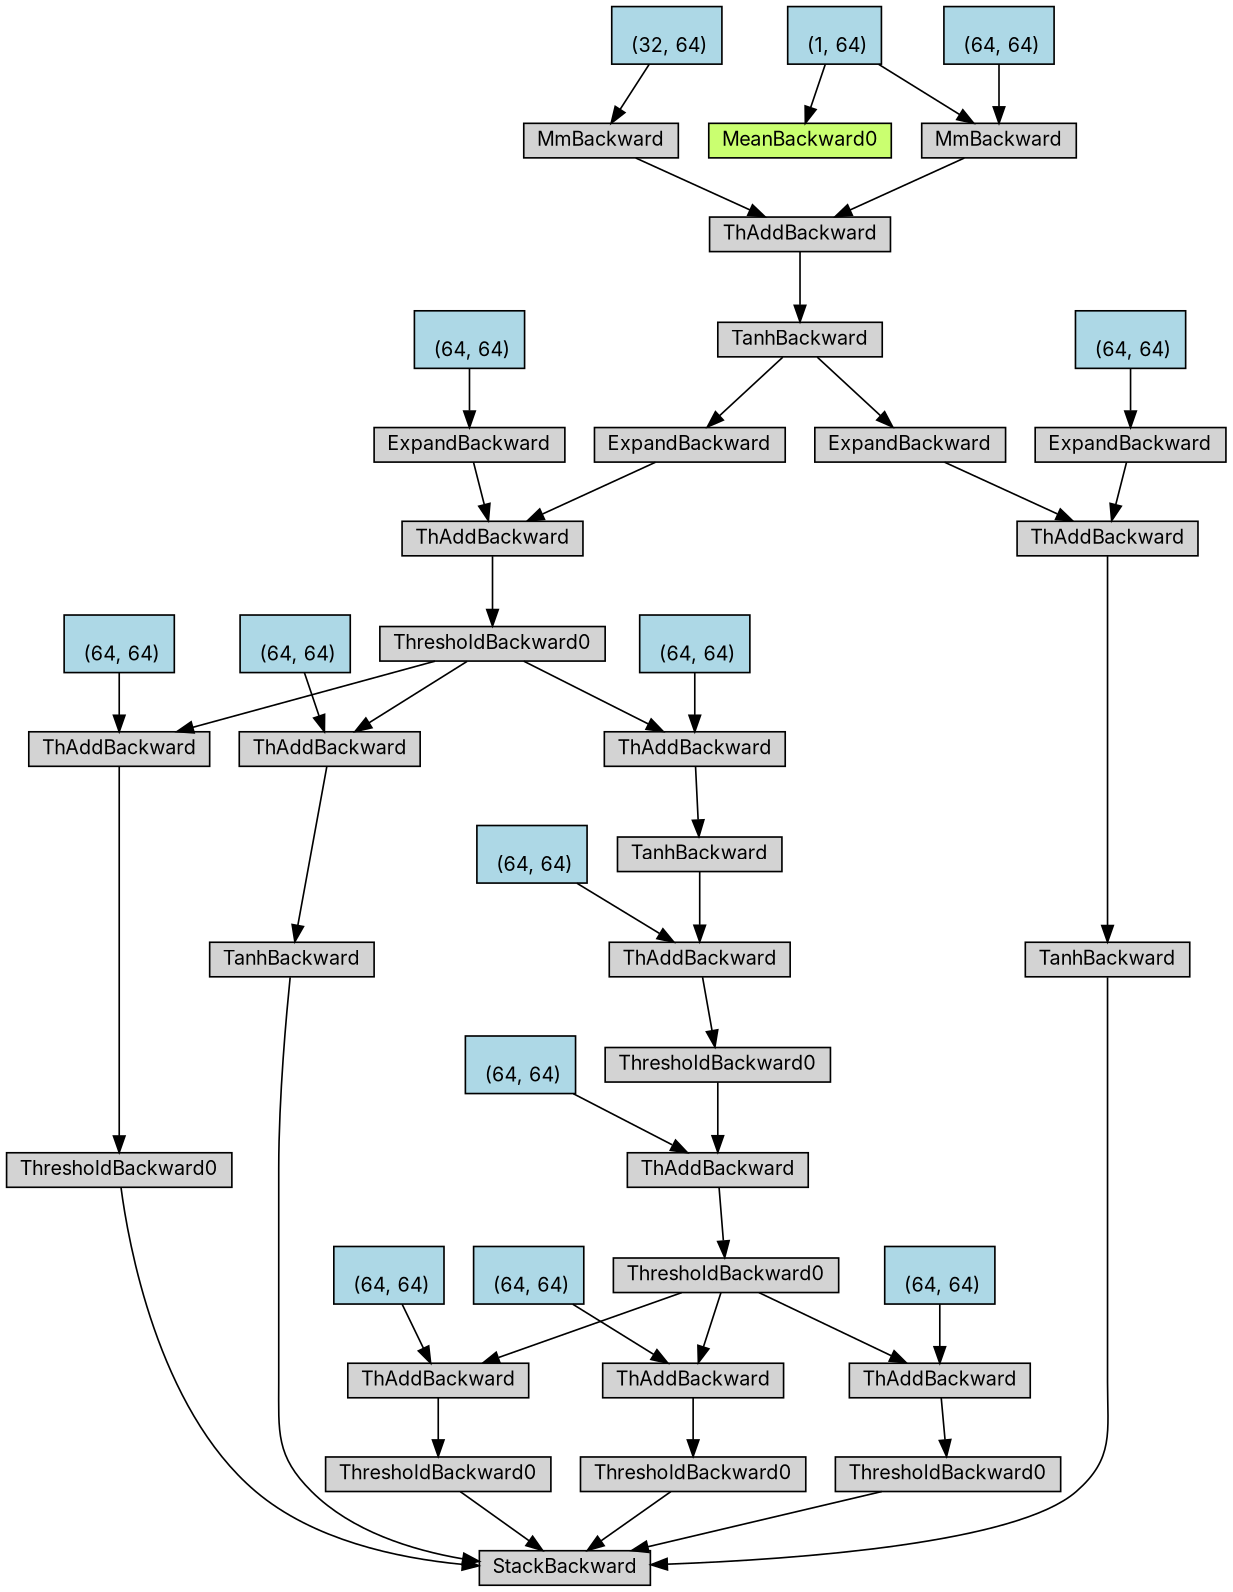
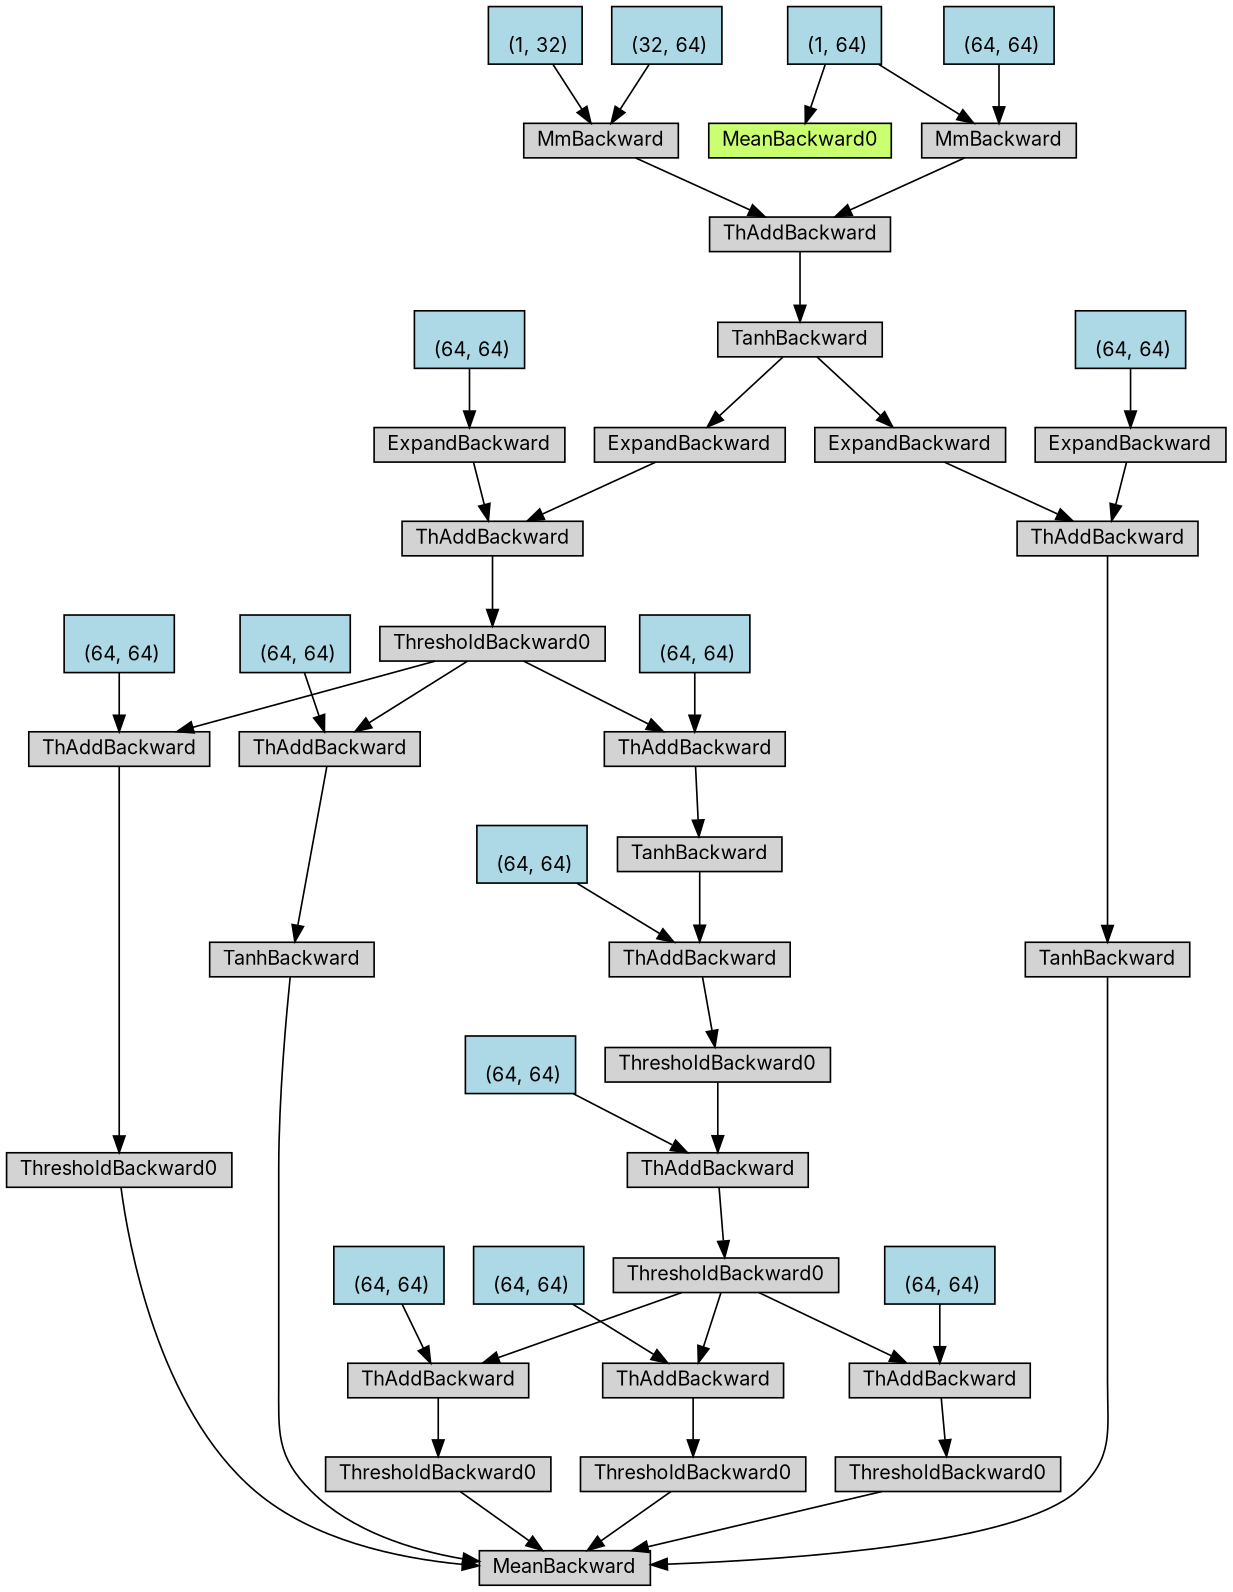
node "(1, 32)": added
node "StackBackward": label "StackBackward" -> "MeanBackward"
